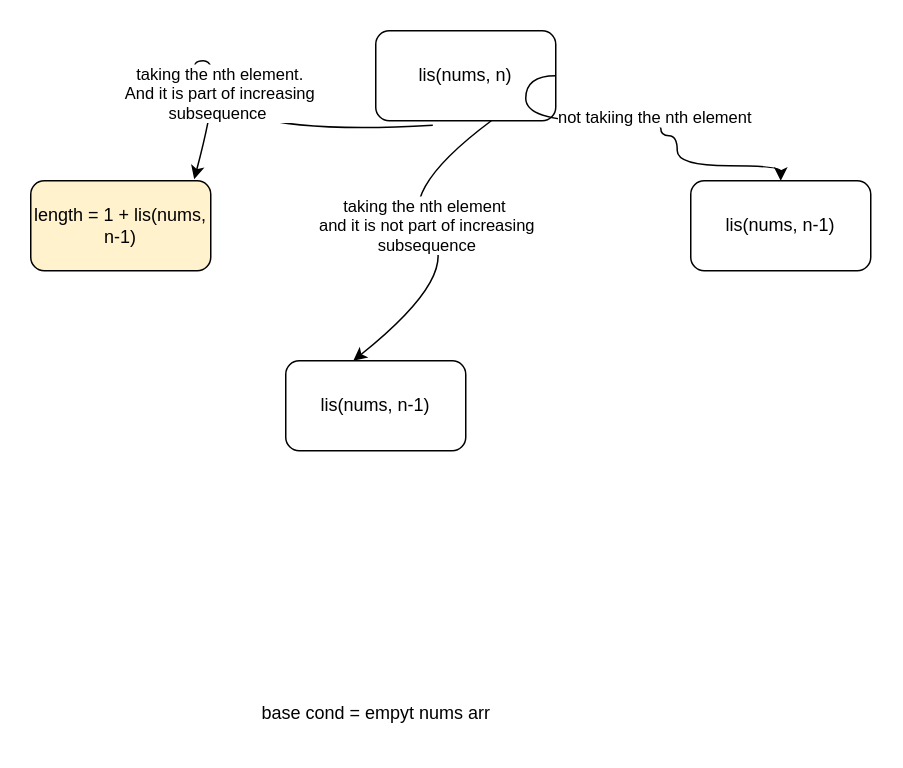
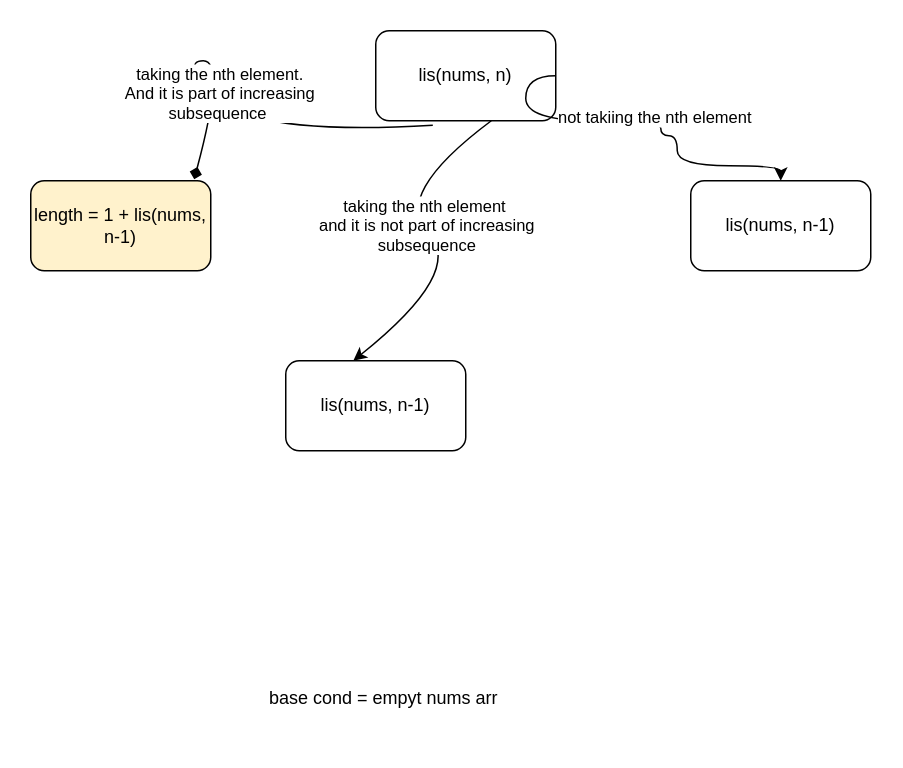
edge "lis(nums, n)" -> "length = 1 + lis(nums, n-1)": arrowhead classic -> diamond
node "base cond = empyt nums arr": moved (376, 713) -> (383, 698)
